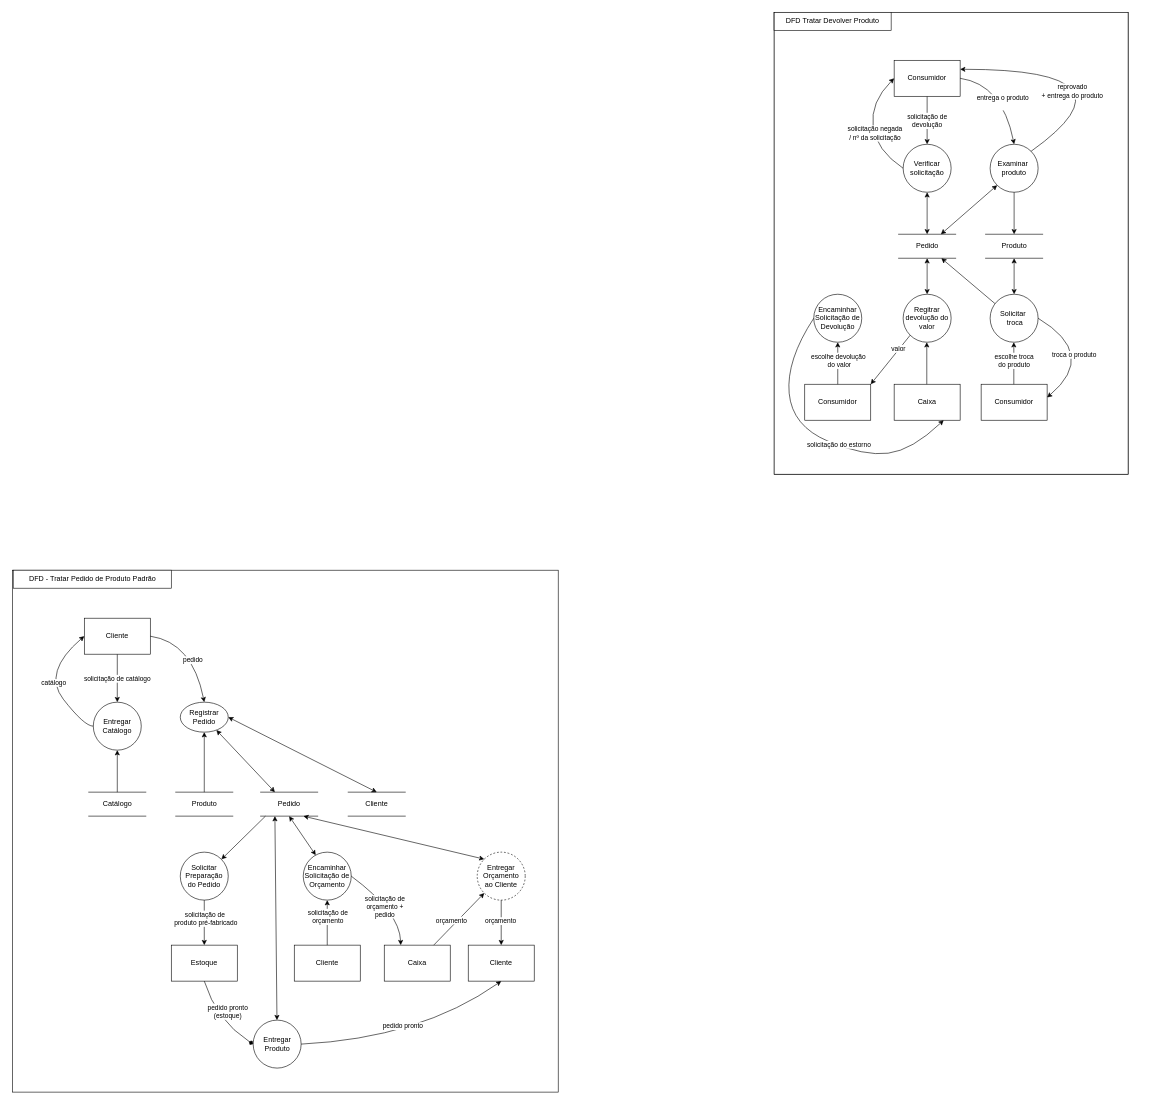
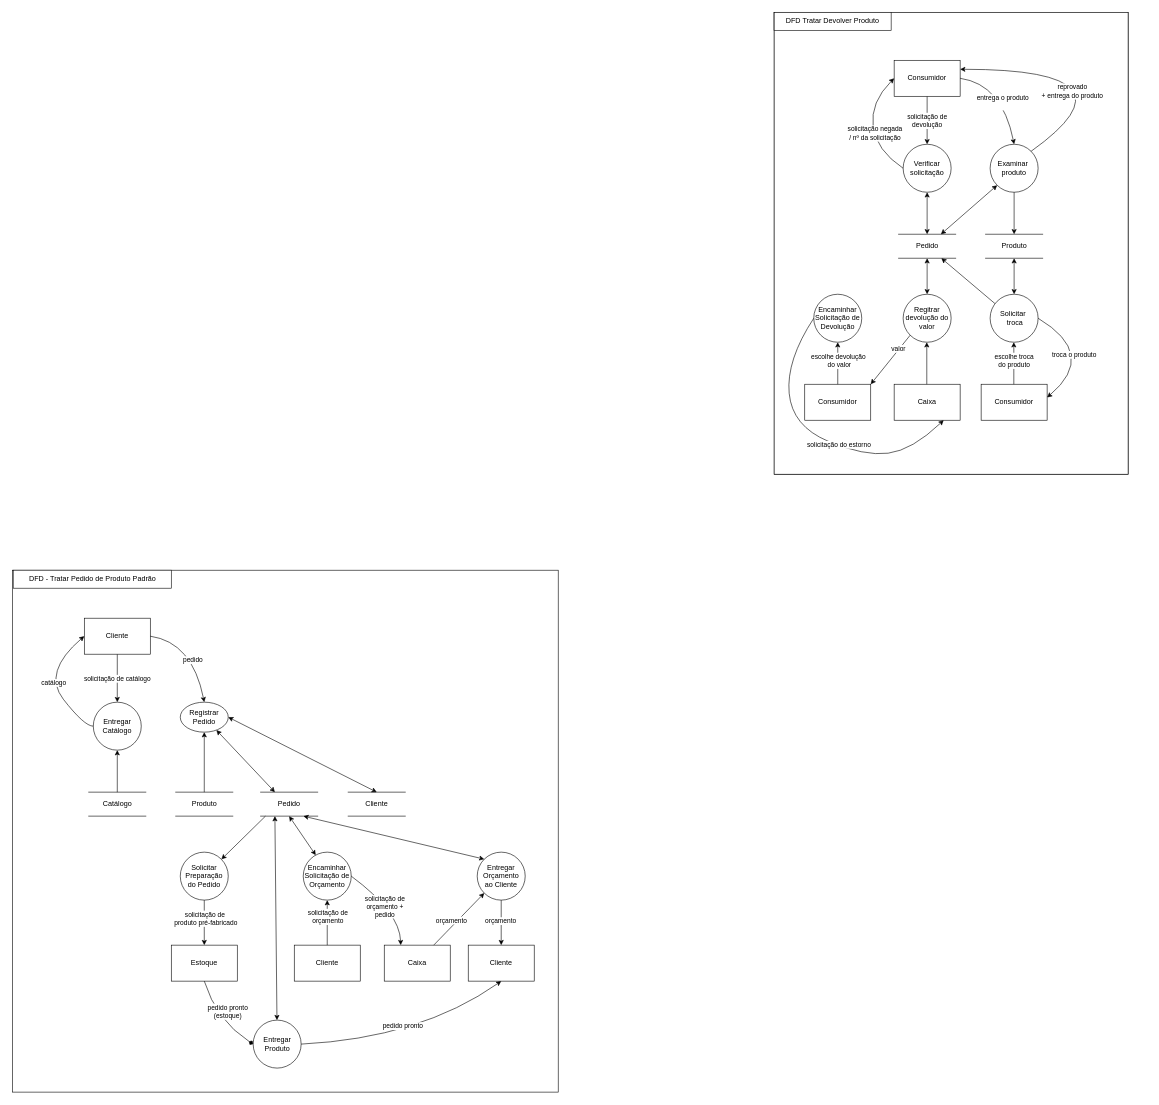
node "Entregar Orçamento ao Cliente": style dashed -> solid
